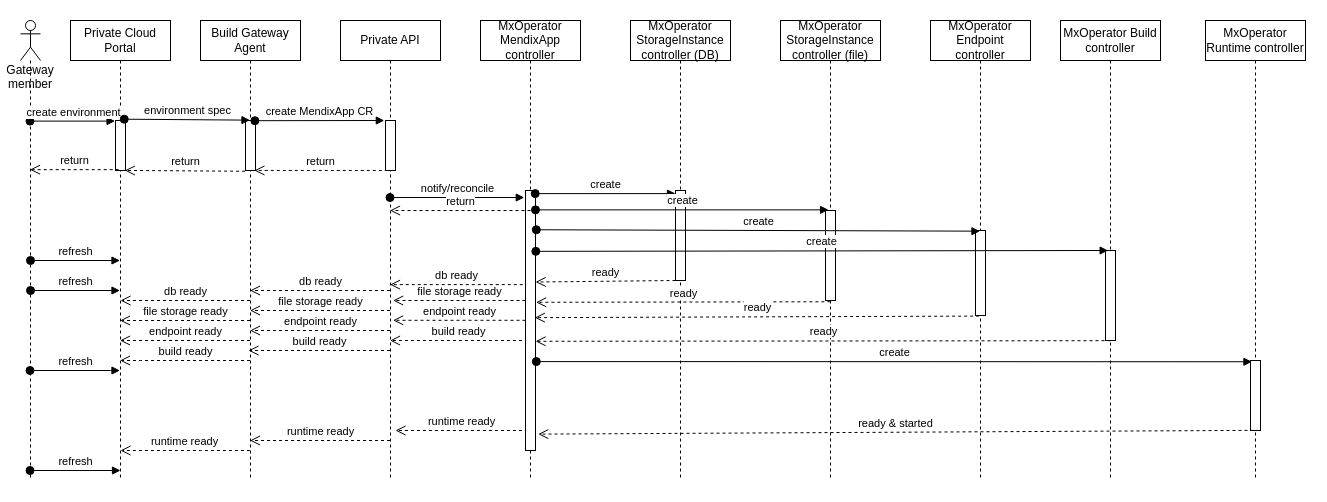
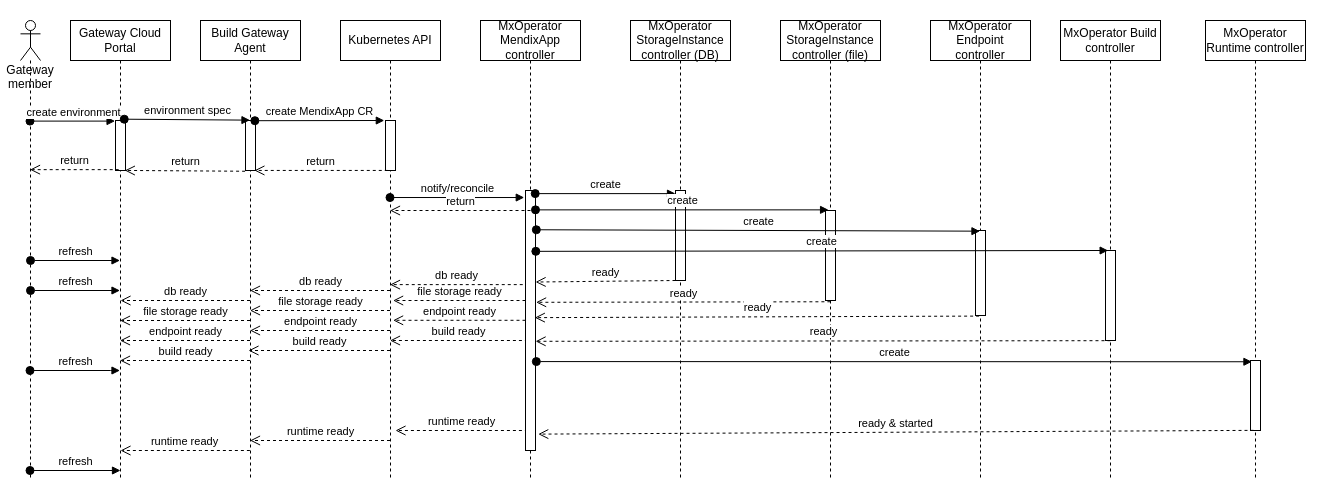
node "Private Cloud Portal": label "Private Cloud Portal" -> "Gateway Cloud Portal"
node "Private API": label "Private API" -> "Kubernetes API"
